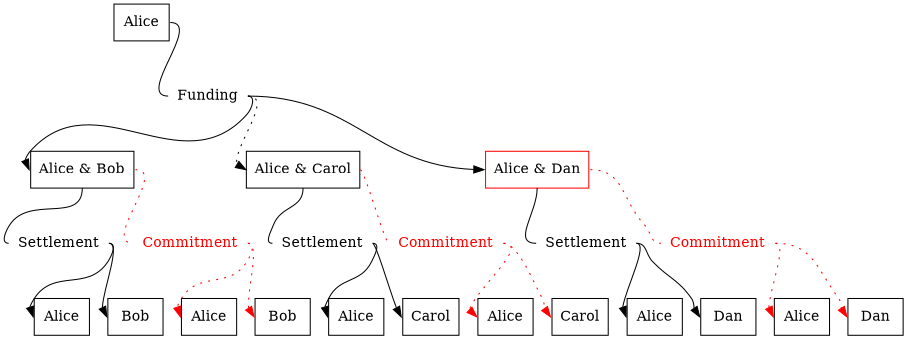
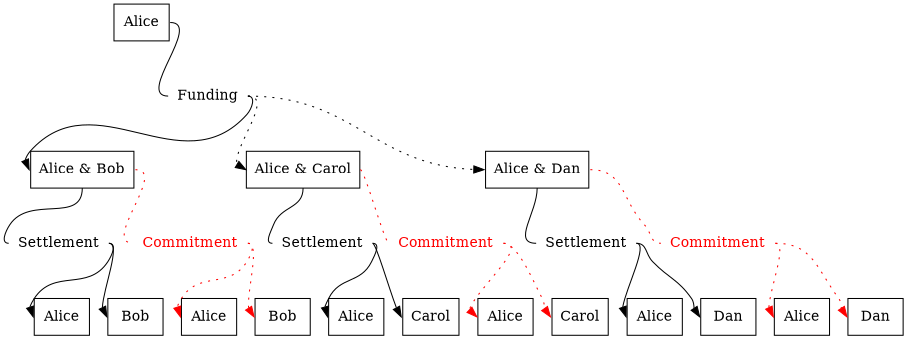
edge "Funding" -> "Alice & Dan": style solid -> dotted
node "Alice & Dan": color red -> black
